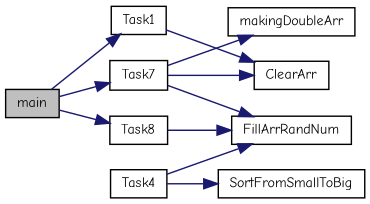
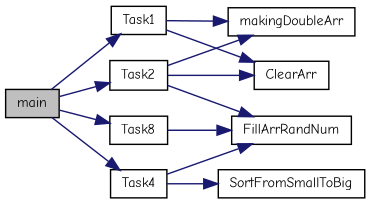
edge "Task1" -> "makingDoubleArr": added
node "Task7": label "Task7" -> "Task2"
edge "main" -> "Task4": added
